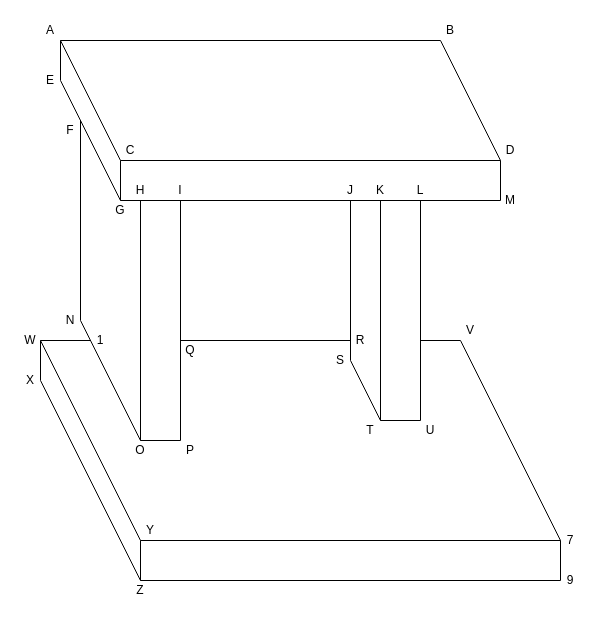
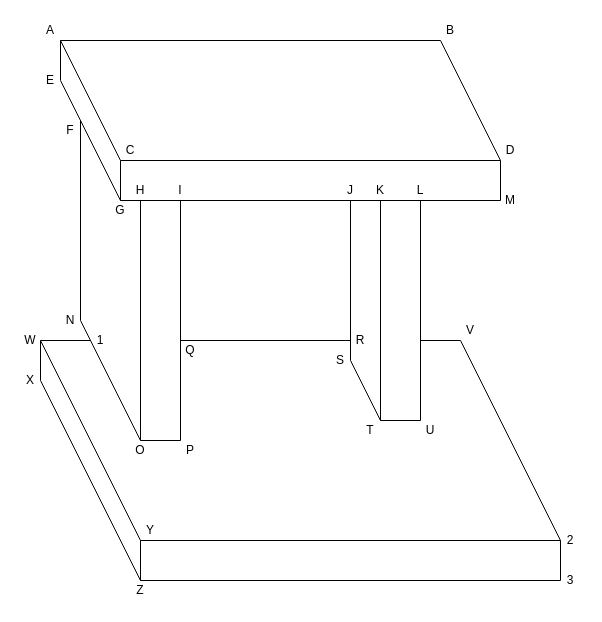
node "7": label "7" -> "2"
node "9": label "9" -> "3"
